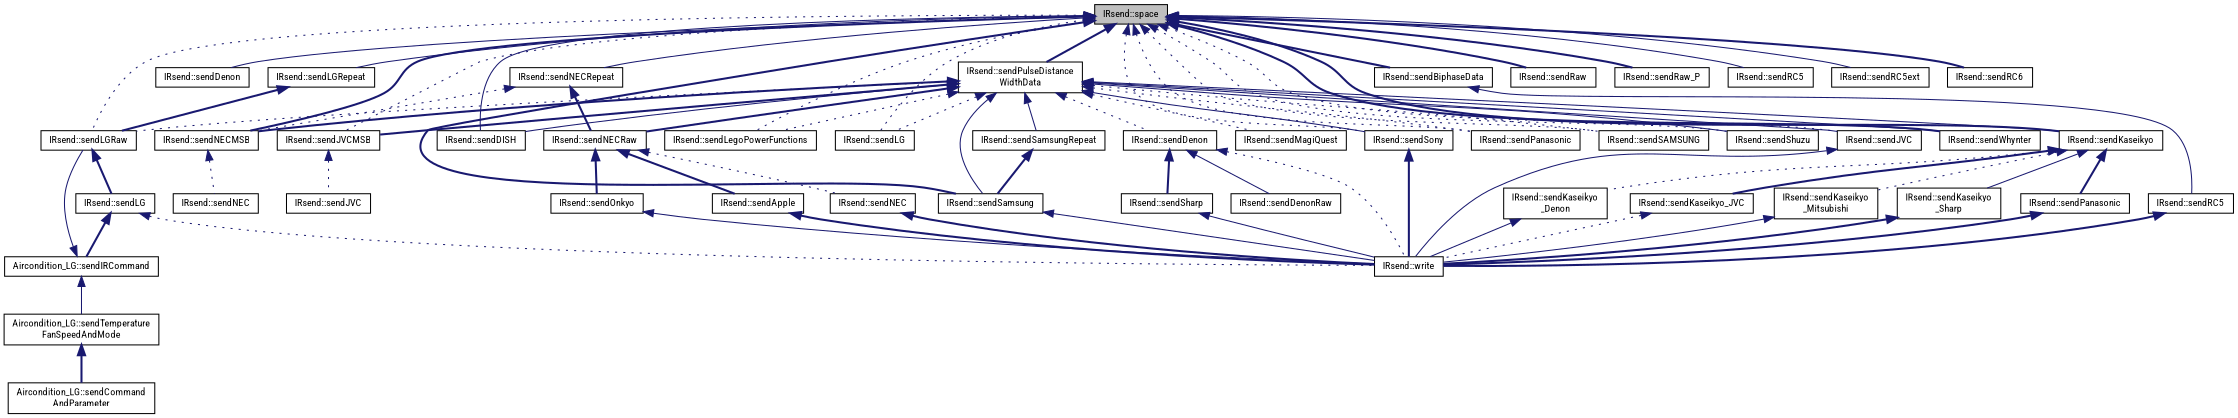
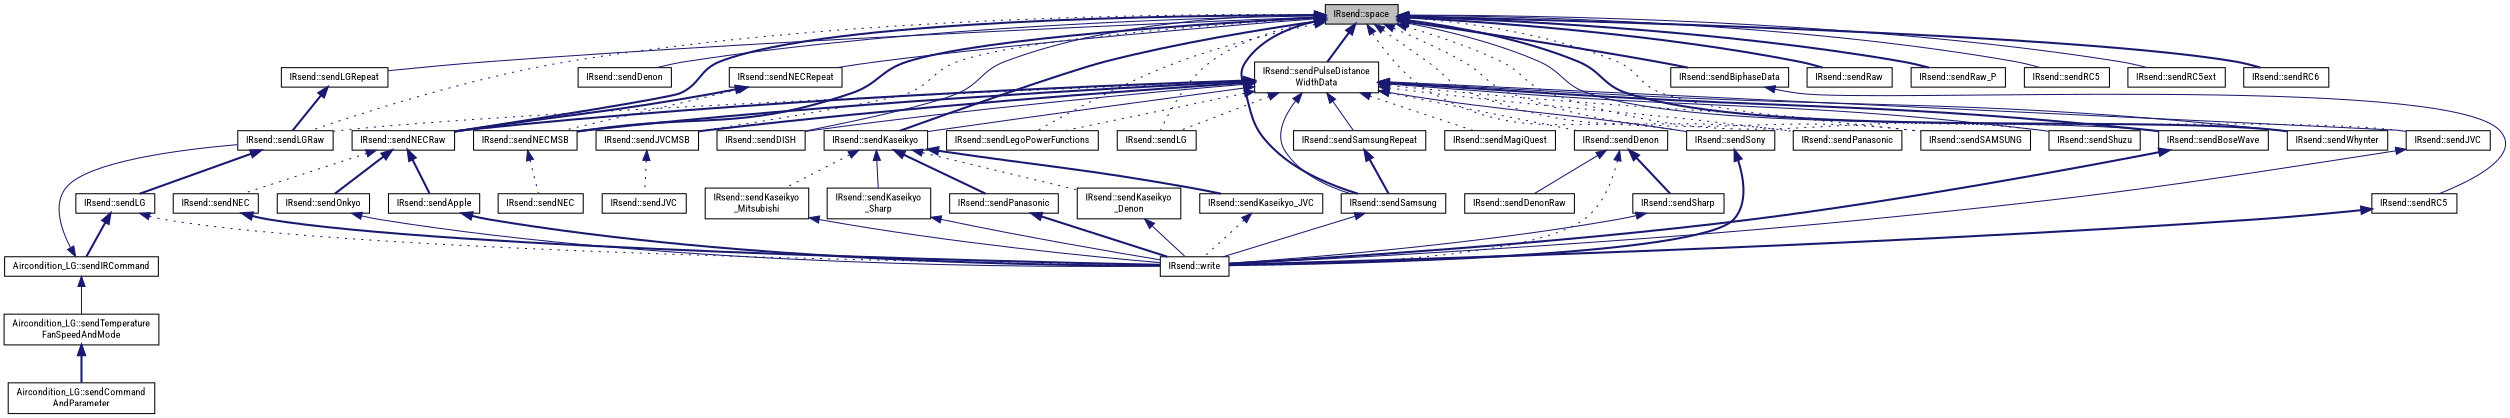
edge "IRsend::sendNECRaw" -> "IRsend::space": added
node "IRsend::sendBoseWave": added
edge "IRsend::write" -> "IRsend::sendKaseikyo _Sharp": style bold -> solid
